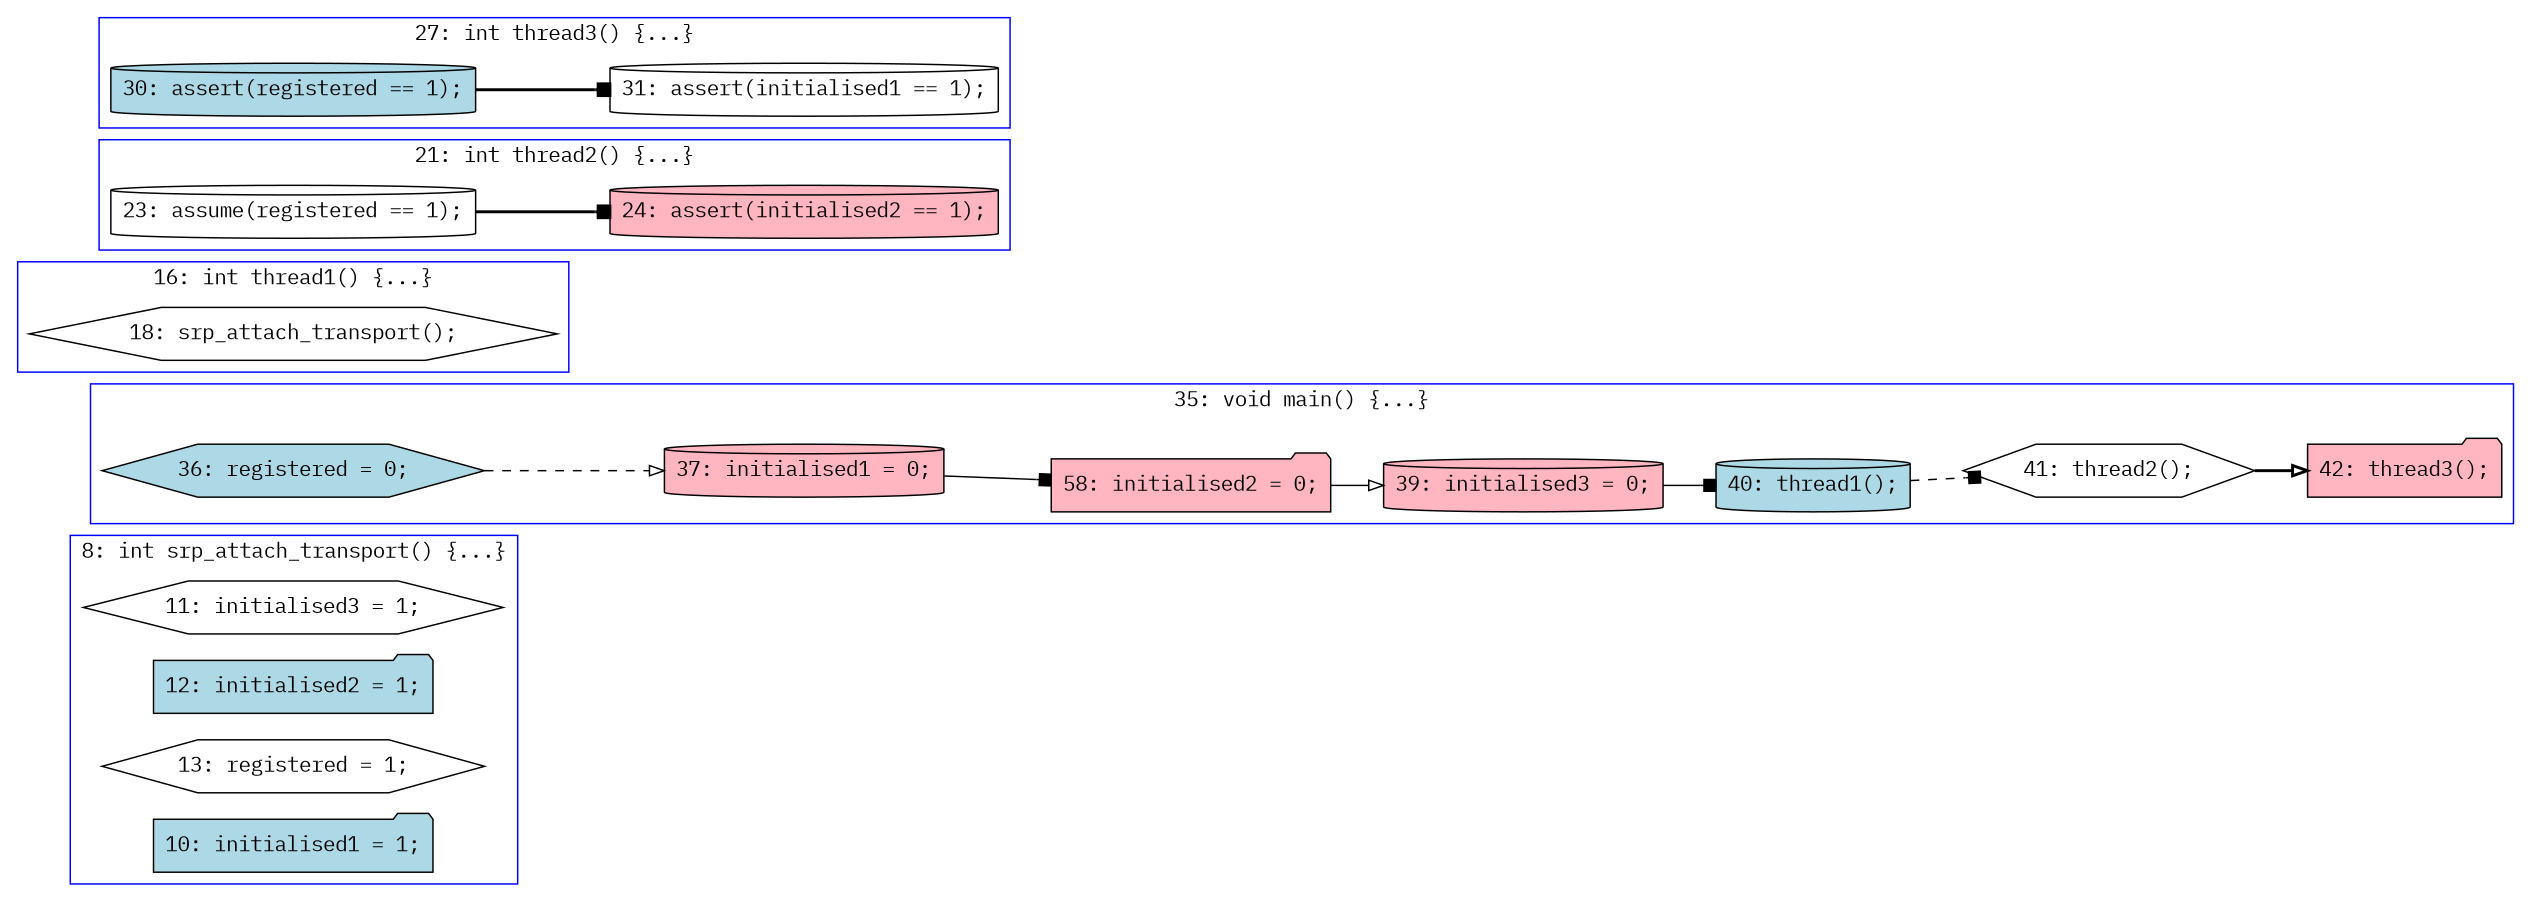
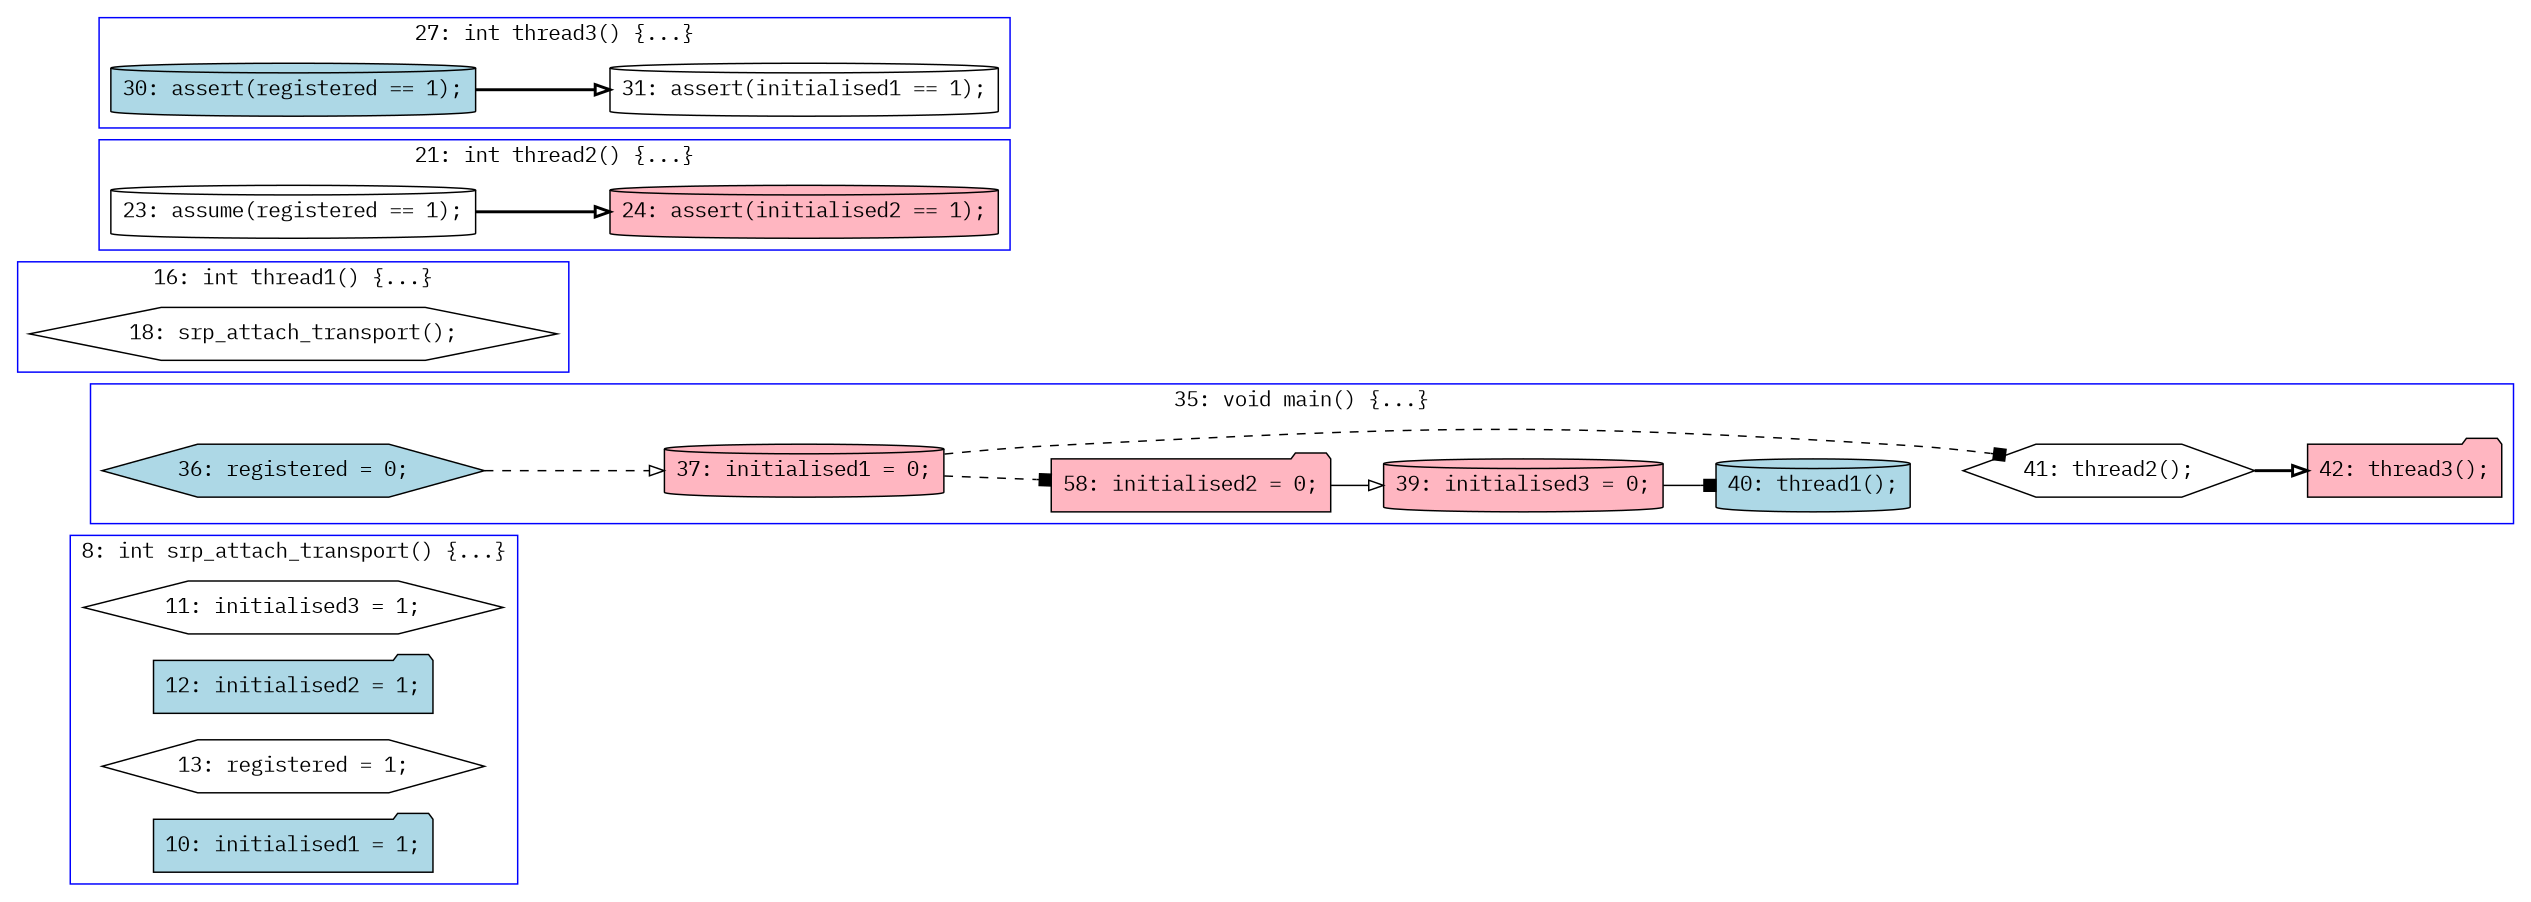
edge "30: assert(registered == 1);" -> "31: assert(initialised1 == 1);": arrowhead box -> onormal
edge "23: assume(registered == 1);" -> "24: assert(initialised2 == 1);": arrowhead box -> onormal
edge "37: initialised1 = 0;" -> "58: initialised2 = 0;": style solid -> dashed
edge "40: thread1();" -> "41: thread2();": now "37: initialised1 = 0;" -> "41: thread2();"
